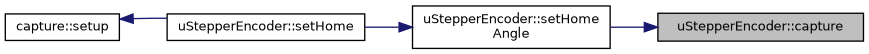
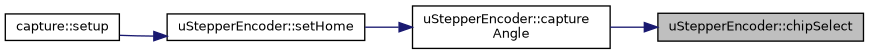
edge "uStepperEncoder::setHome" -> "capture::setup": reversed
node "uStepperEncoder::setHome Angle": label "uStepperEncoder::setHome Angle" -> "uStepperEncoder::capture Angle"
node "uStepperEncoder::capture": label "uStepperEncoder::capture" -> "uStepperEncoder::chipSelect"
